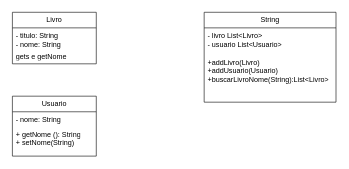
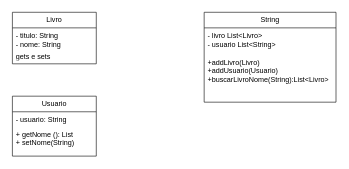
node "- livro List<Livro> - usuario List<Usuario>": label "- livro List<Livro> - usuario List<Usuario>" -> "- livro List<Livro> - usuario List<String>"
node "gets e getNome": label "gets e getNome" -> "gets e sets"
node "- nome: String": label "- nome: String" -> "- usuario: String"
node "+ getNome (): String + setNome(String)": label "+ getNome (): String + setNome(String)" -> "+ getNome (): List + setNome(String)"
